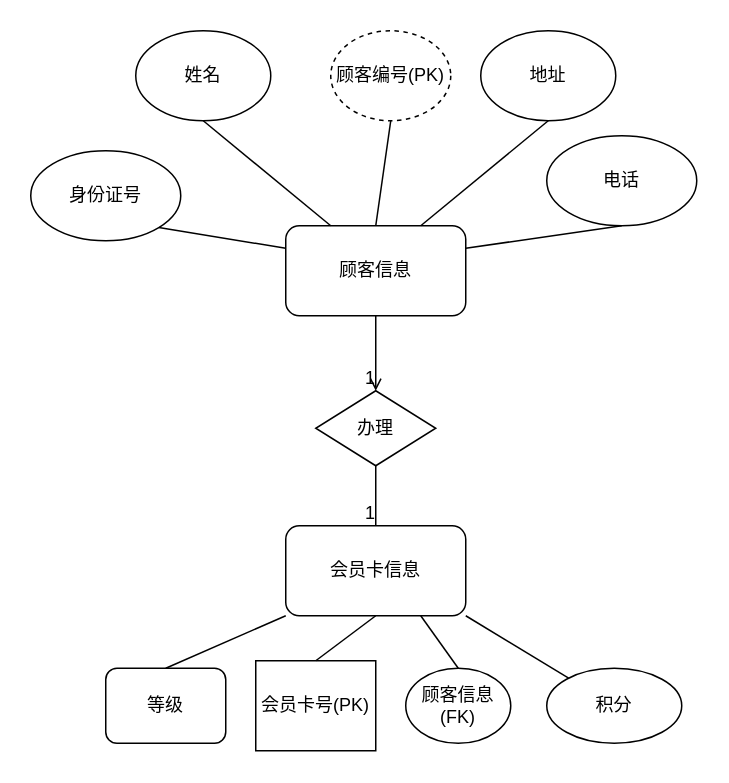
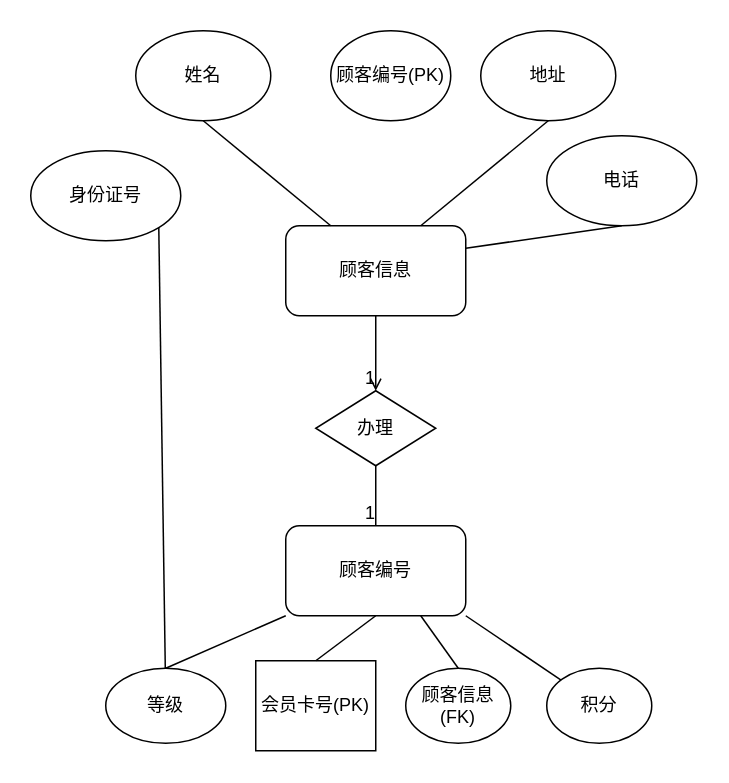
node "顾客编号(PK)": style dashed -> solid
edge "顾客编号(PK)" -- "顾客信息": removed
edge "身份证号" -- "顾客信息": now "身份证号" -- "等级"
node "会员卡信息": label "会员卡信息" -> "顾客编号"
node "等级": shape rounded rectangle -> ellipse
node "积分": size 135x75 -> 105x75
